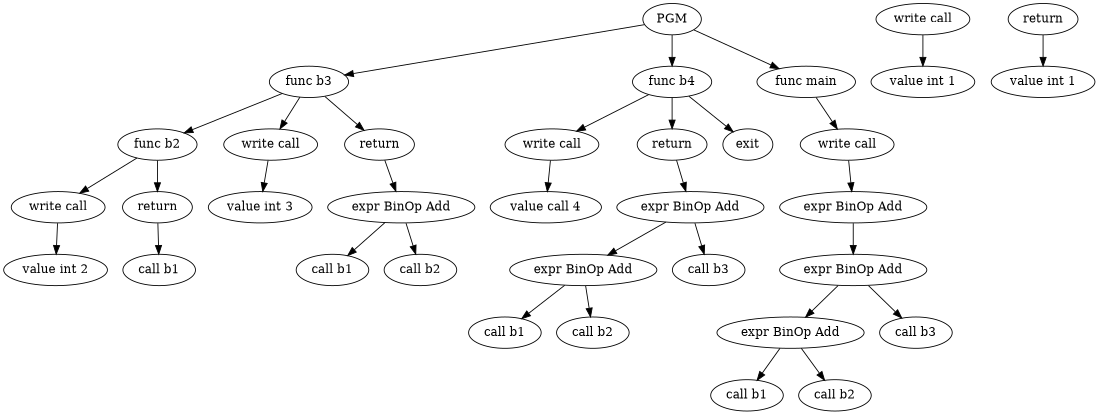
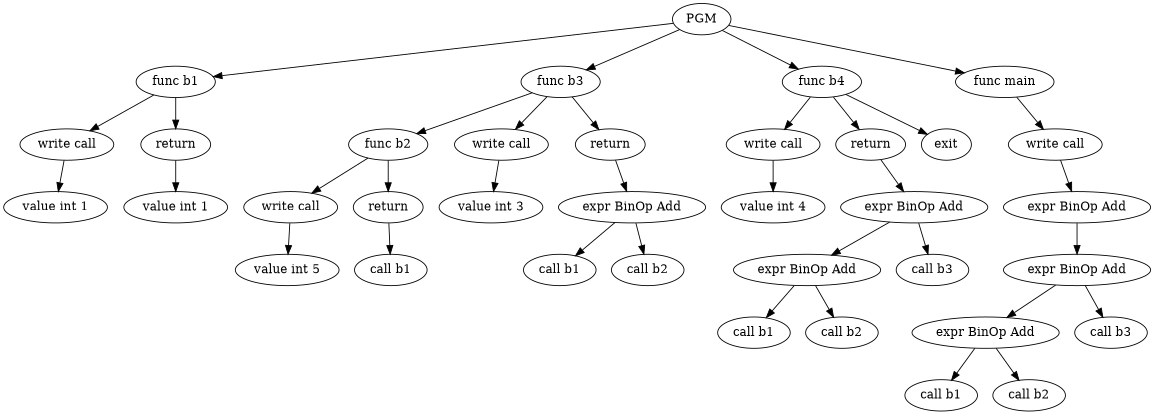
node "func b1": added
node "value call 4": label "value call 4" -> "value int 4"
node "value int 2": label "value int 2" -> "value int 5"
